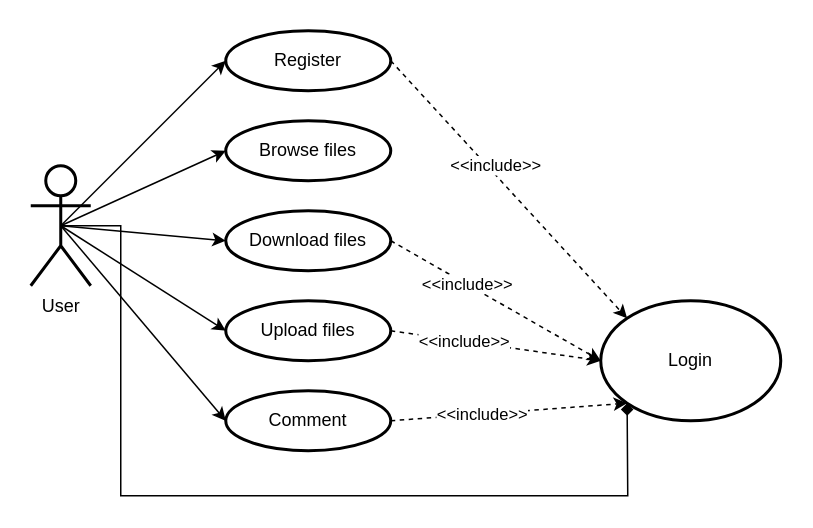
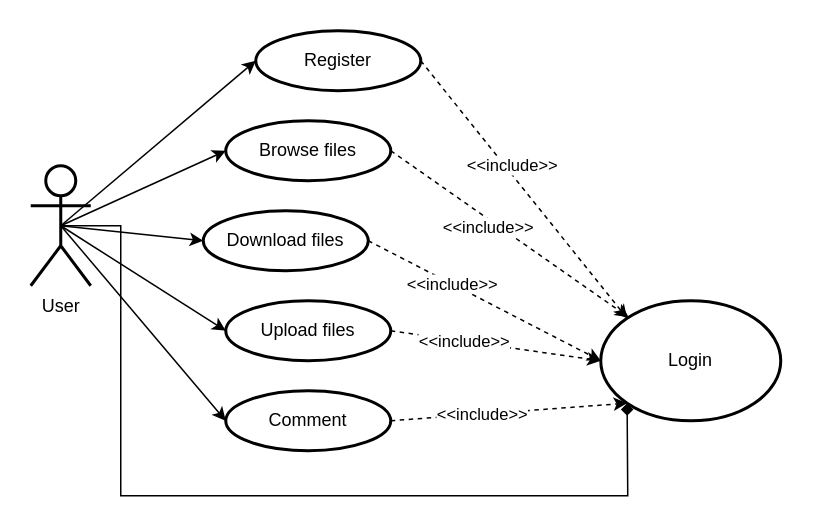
node "Register": moved (308, 61) -> (338, 61)
node "Download files": moved (308, 241) -> (286, 241)
edge "Browse files" -> "Login": added, label "<<include>>"
